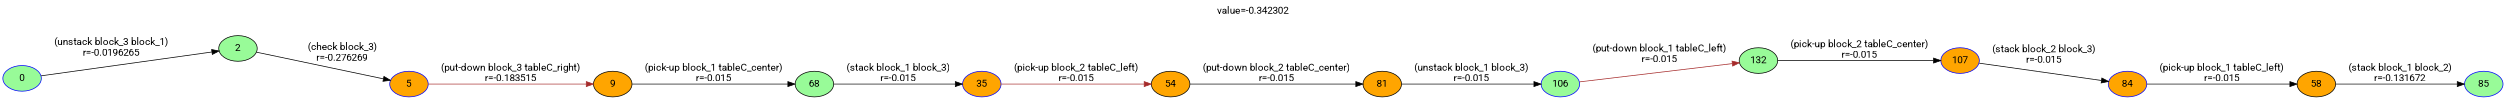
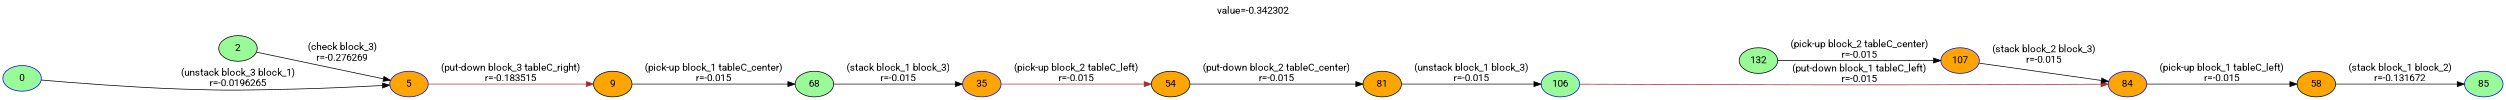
edge "0" -> "2": now "0" -> "5"
edge "106" -> "132": now "106" -> "84"
